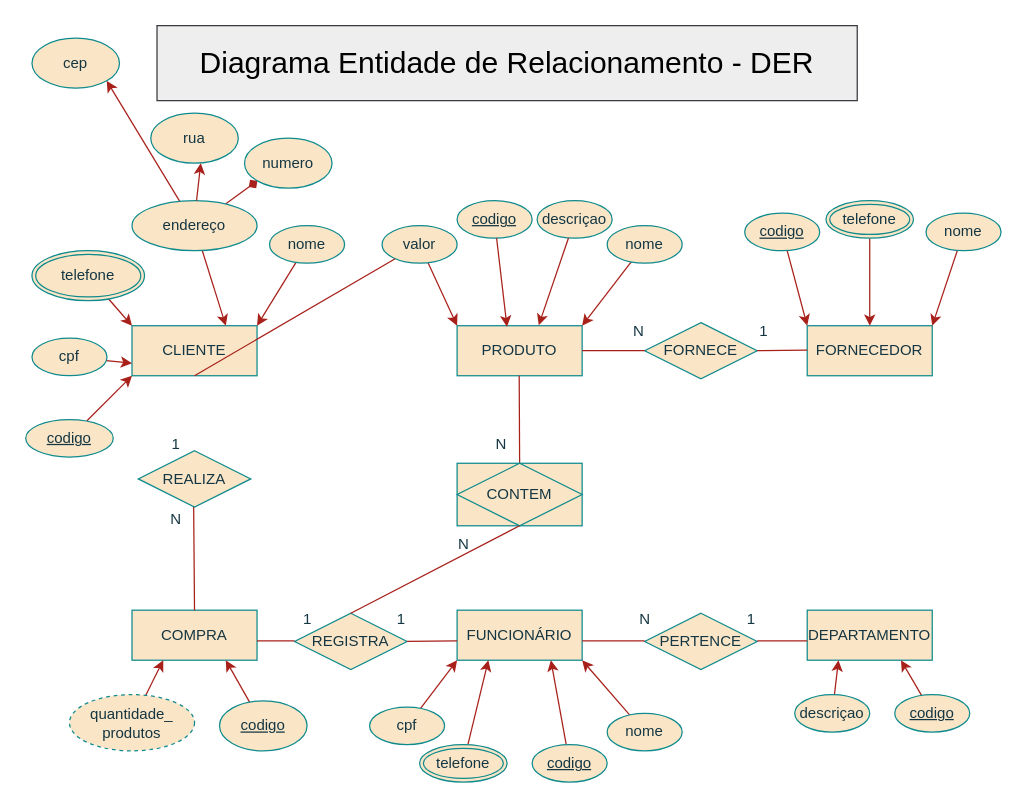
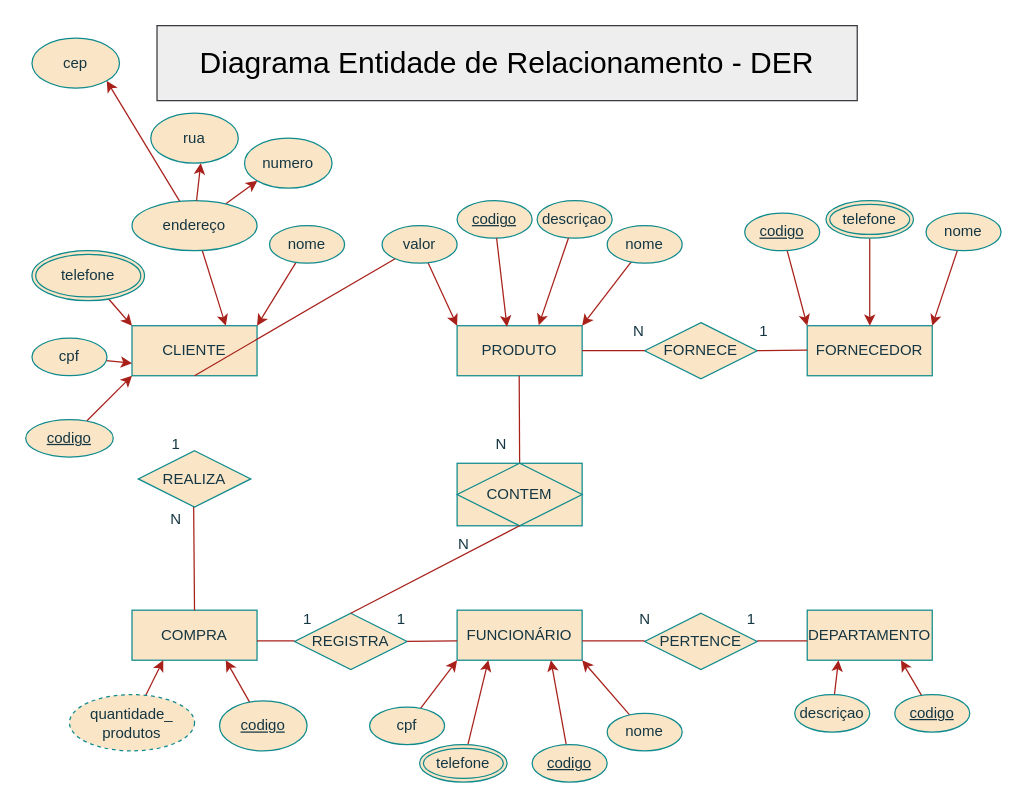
edge "endereço" -> "numero": arrowhead diamond -> classic
